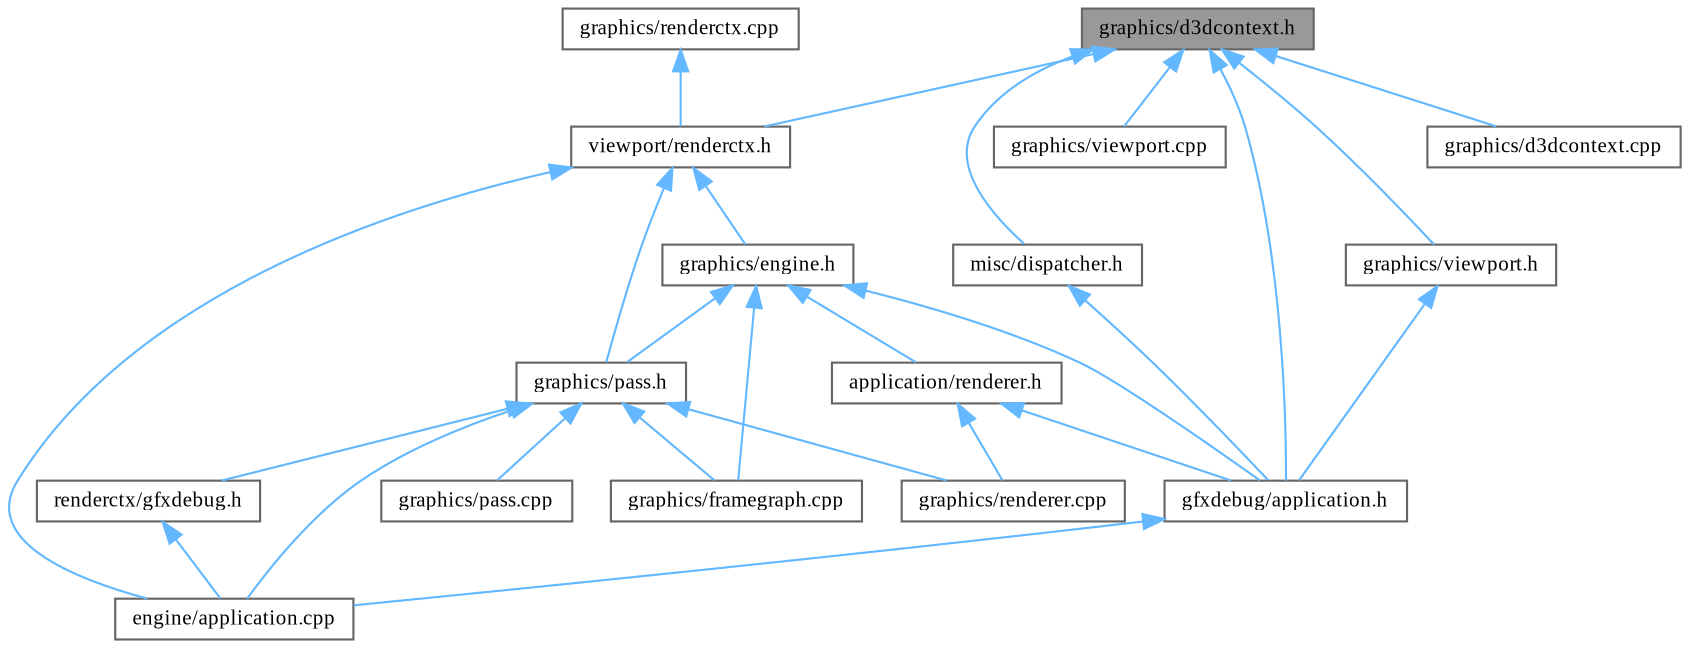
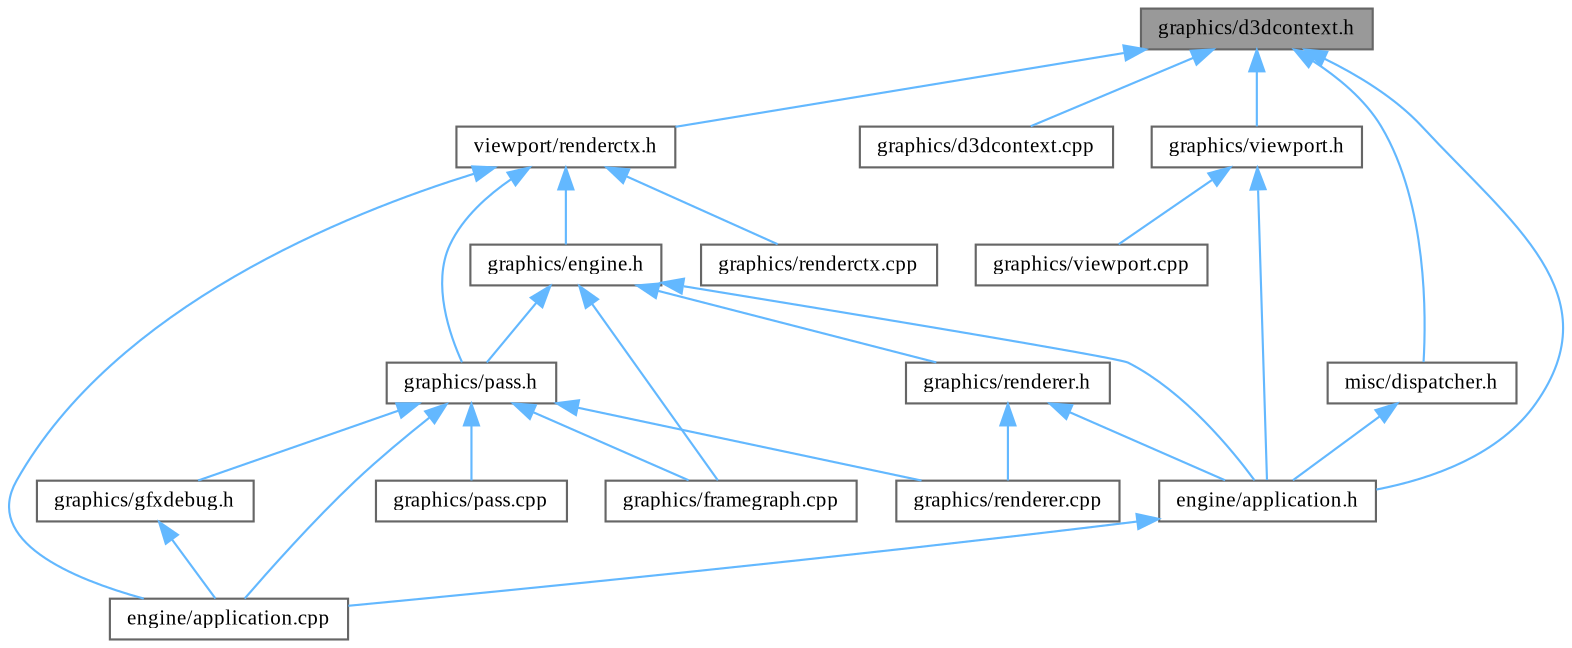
edge "graphics/viewport.cpp" -> "graphics/d3dcontext.h": now "graphics/viewport.cpp" -> "graphics/viewport.h"
edge "viewport/renderctx.h" -> "graphics/renderctx.cpp": reversed
node "application/renderer.h": label "application/renderer.h" -> "graphics/renderer.h"
node "renderctx/gfxdebug.h": label "renderctx/gfxdebug.h" -> "graphics/gfxdebug.h"
node "gfxdebug/application.h": label "gfxdebug/application.h" -> "engine/application.h"
